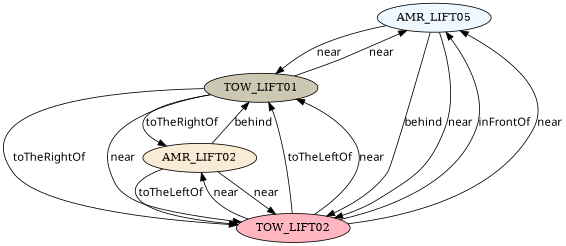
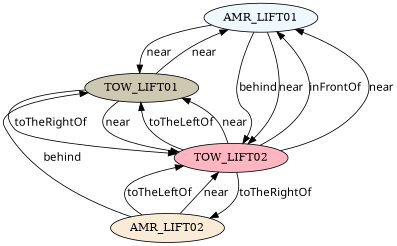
node "AMR_LIFT05": label "AMR_LIFT05" -> "AMR_LIFT01"
edge "TOW_LIFT01" -> "AMR_LIFT02": removed, label "toTheRightOf"
edge "TOW_LIFT02" -> "AMR_LIFT02": label "near" -> "toTheRightOf"
